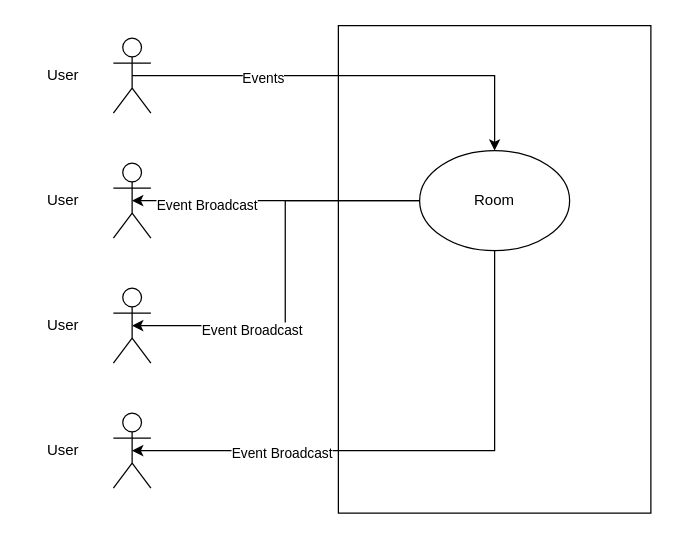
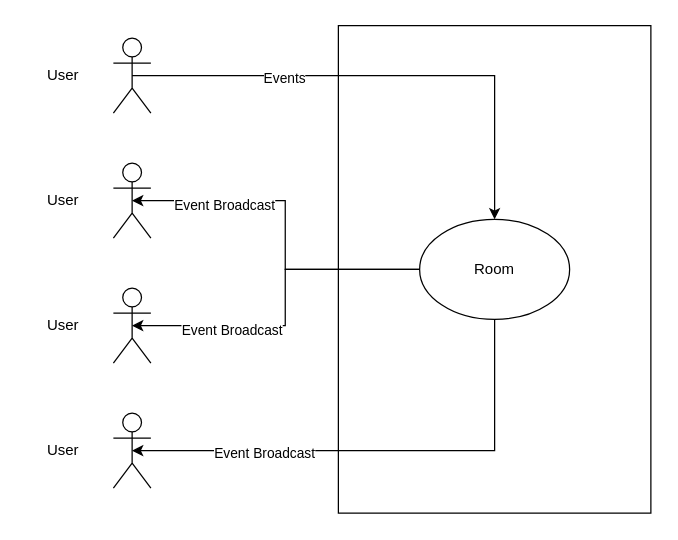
node "Room": moved (494, 201) -> (494, 269)
